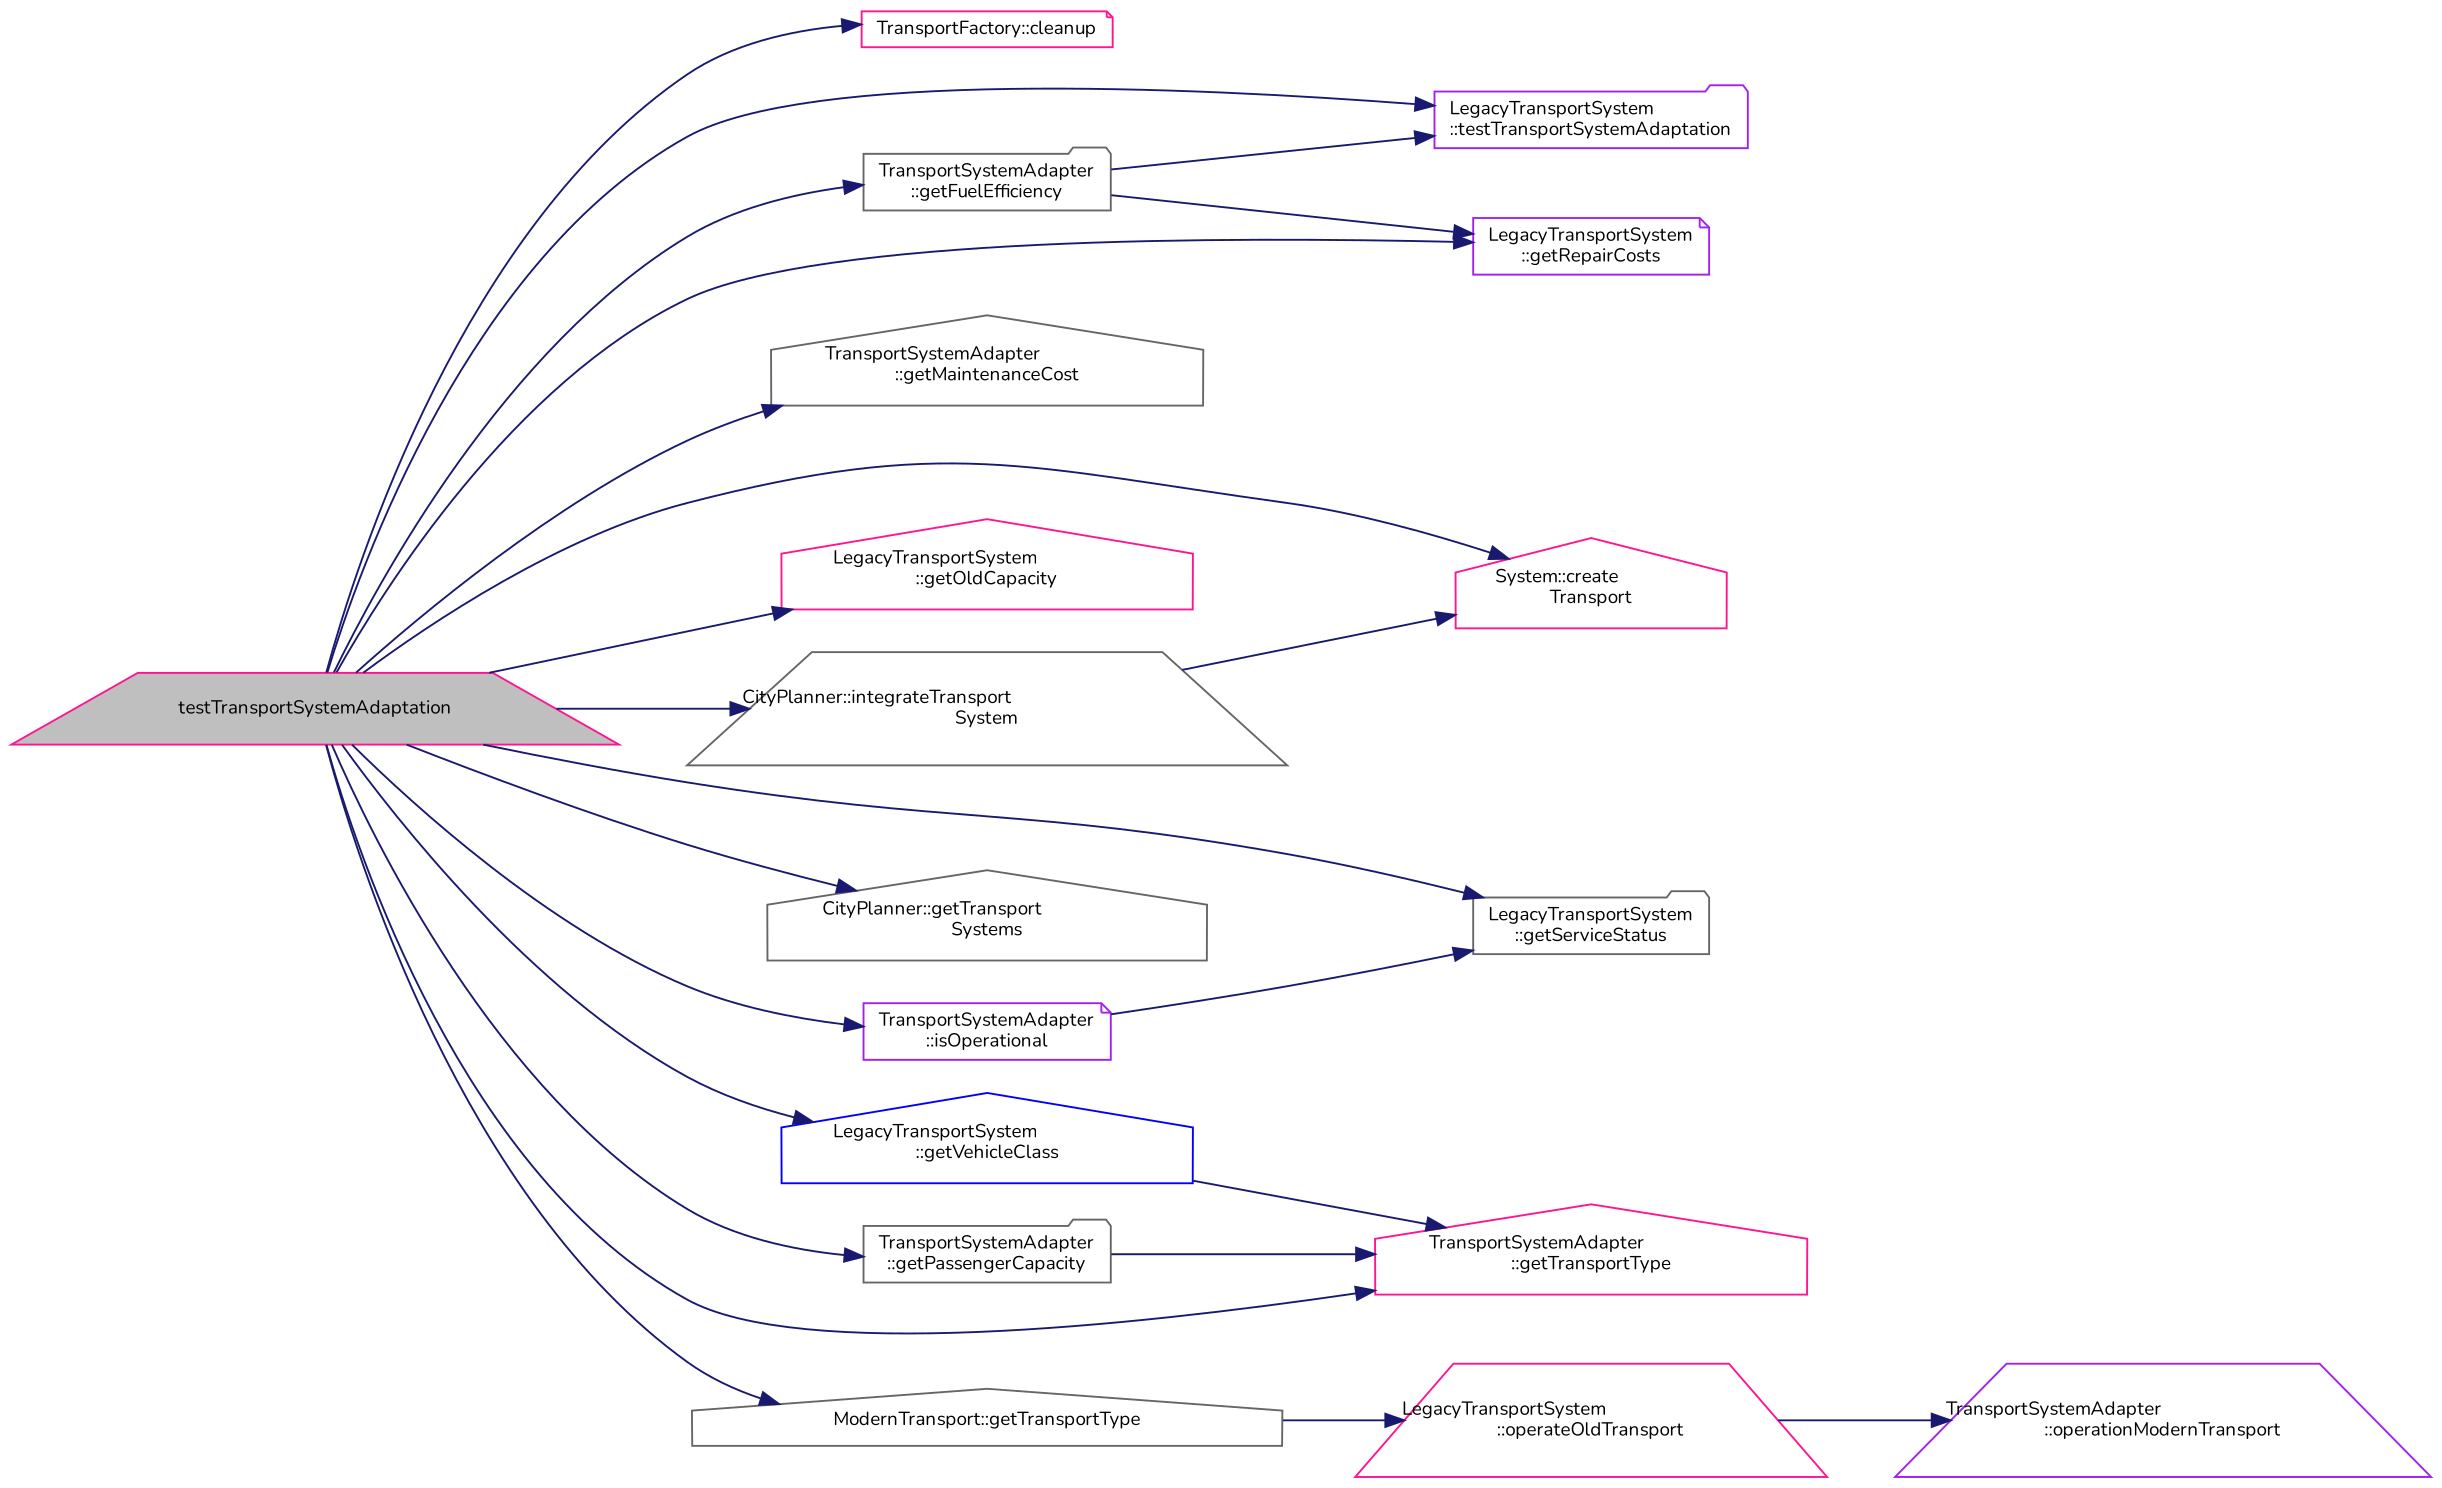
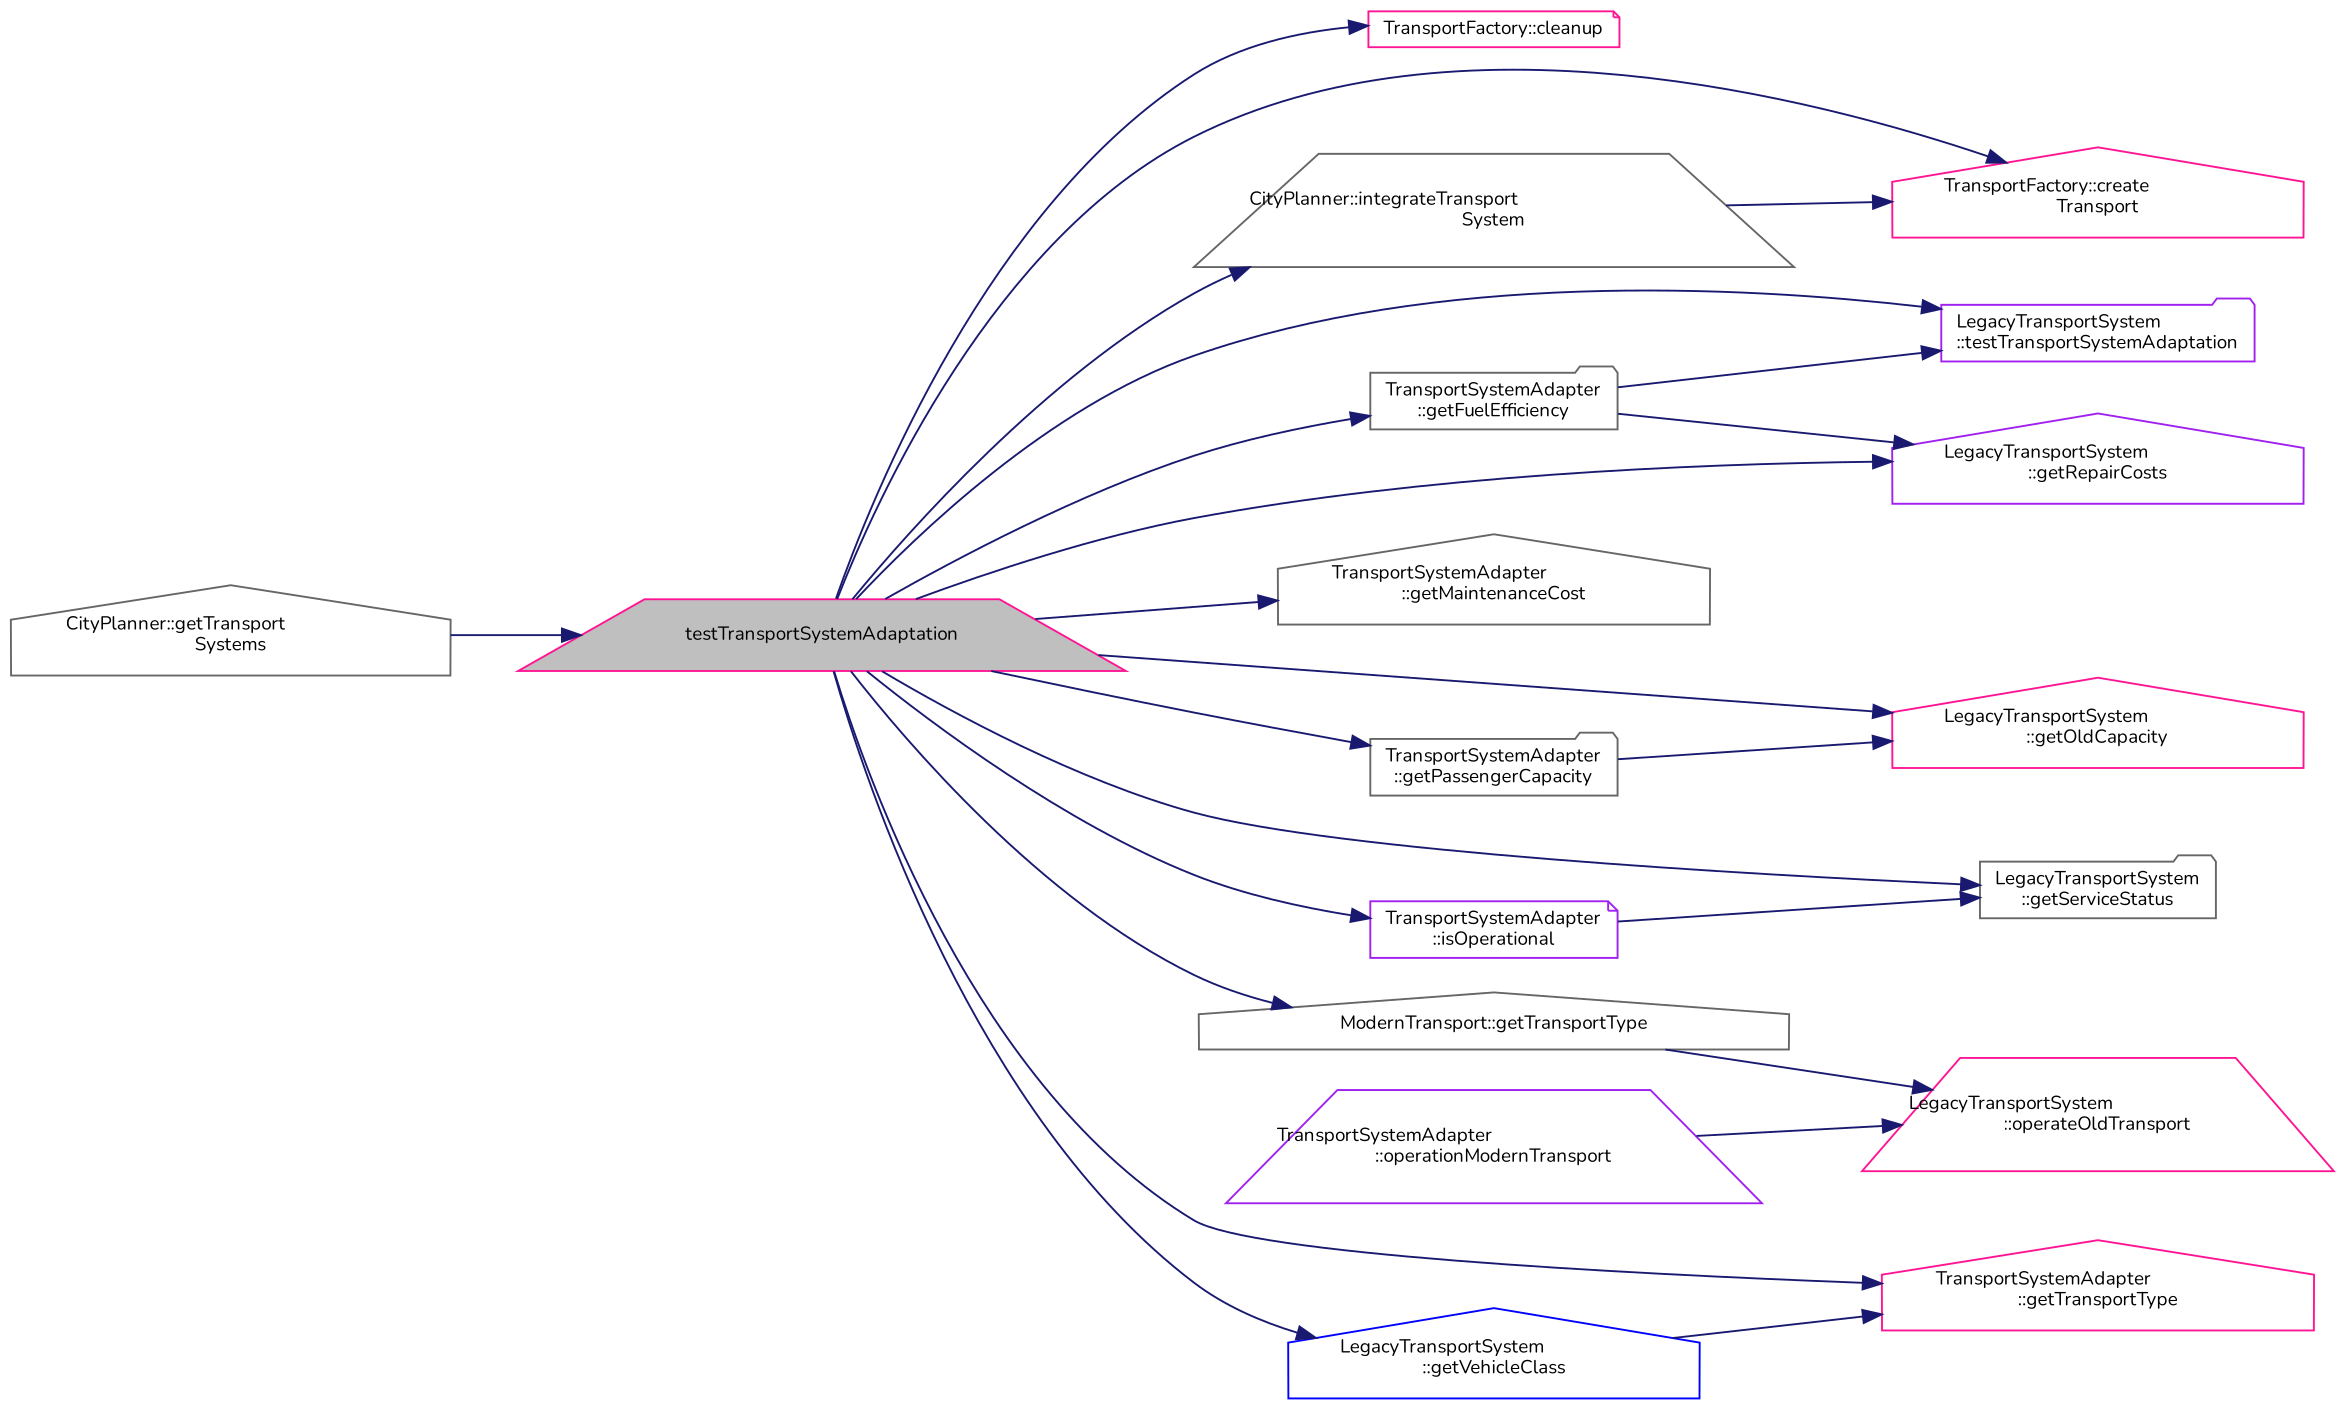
node "LegacyTransportSystem ::getRepairCosts": shape note -> house
node "System::create Transport": label "System::create Transport" -> "TransportFactory::create Transport"
edge "testTransportSystemAdaptation" -> "CityPlanner::getTransport Systems": reversed
edge "TransportSystemAdapter ::getPassengerCapacity" -> "TransportSystemAdapter ::getTransportType": now "TransportSystemAdapter ::getPassengerCapacity" -> "LegacyTransportSystem ::getOldCapacity"
edge "LegacyTransportSystem ::operateOldTransport" -> "TransportSystemAdapter ::operationModernTransport": reversed
